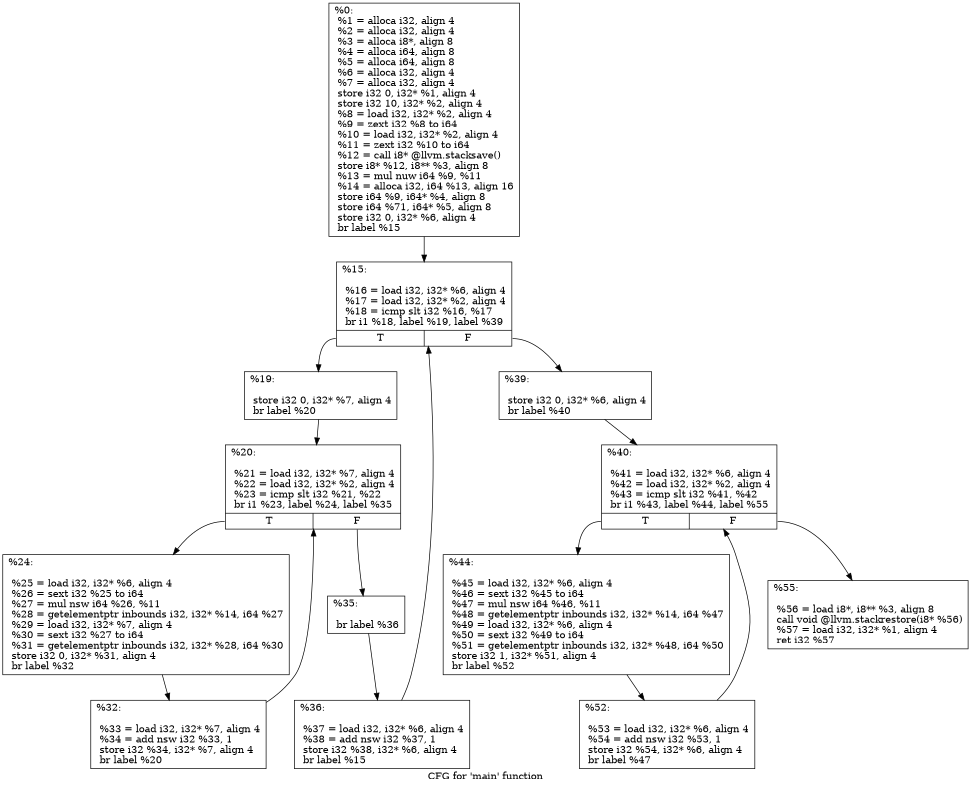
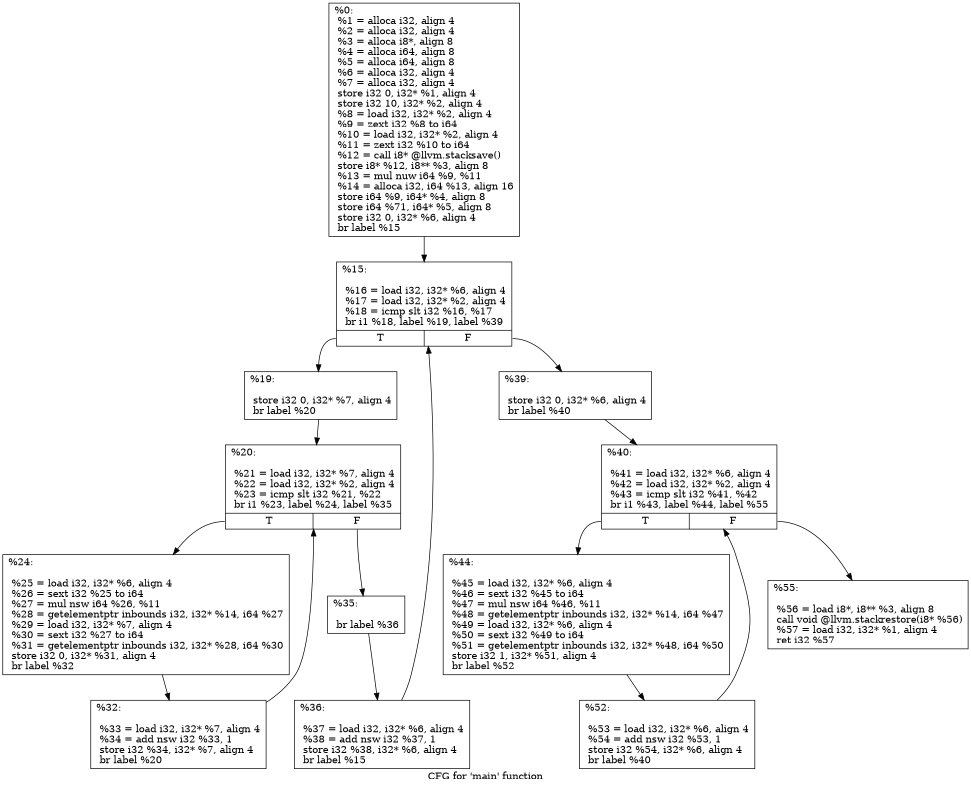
node "%52:": text "br label %47" -> "br label %40"
